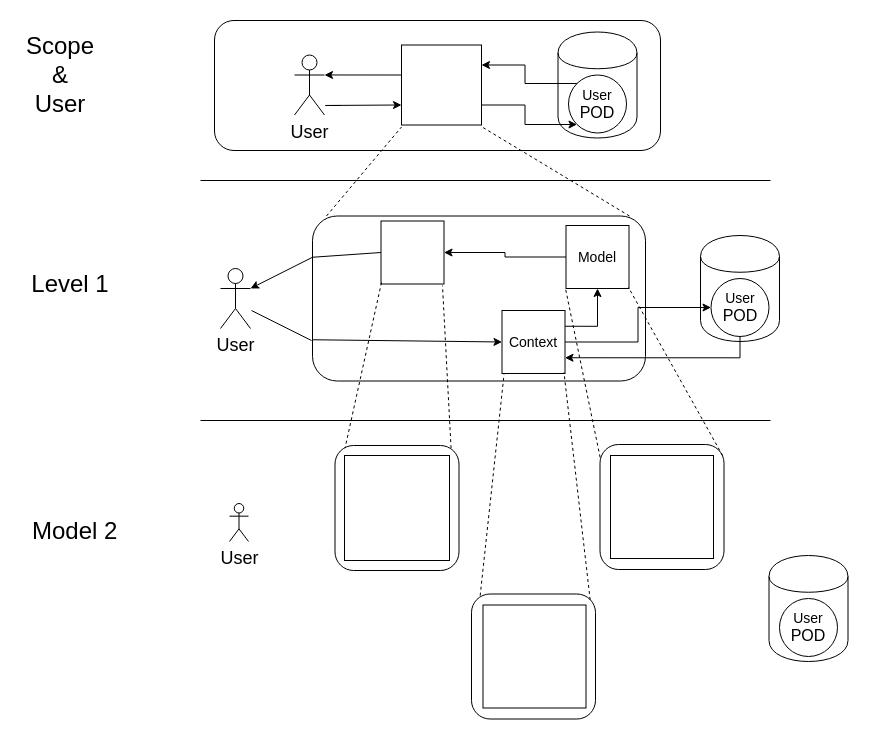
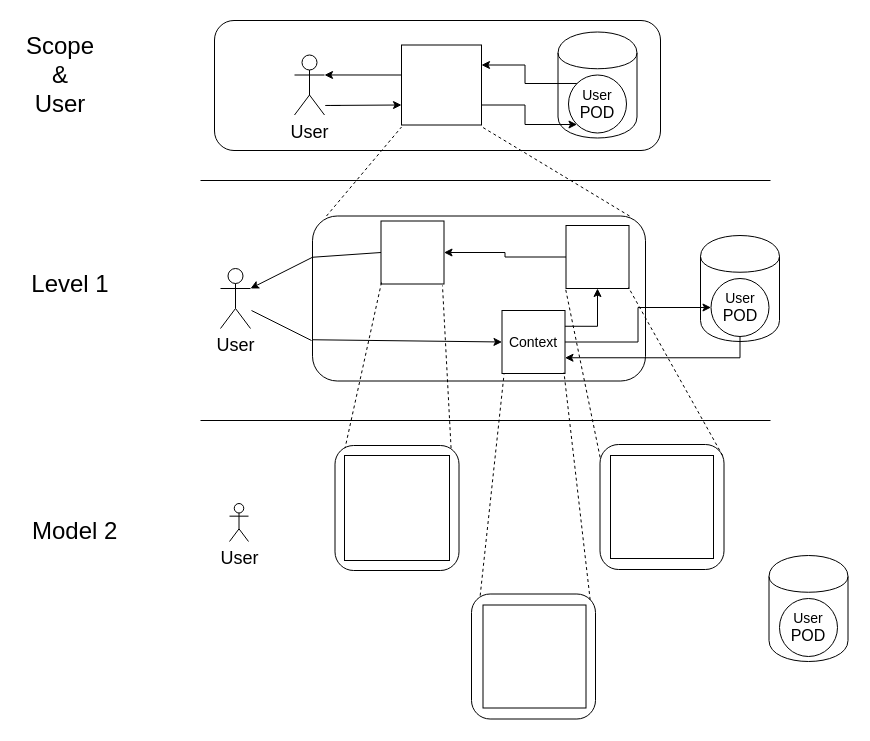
node "Model": removed
